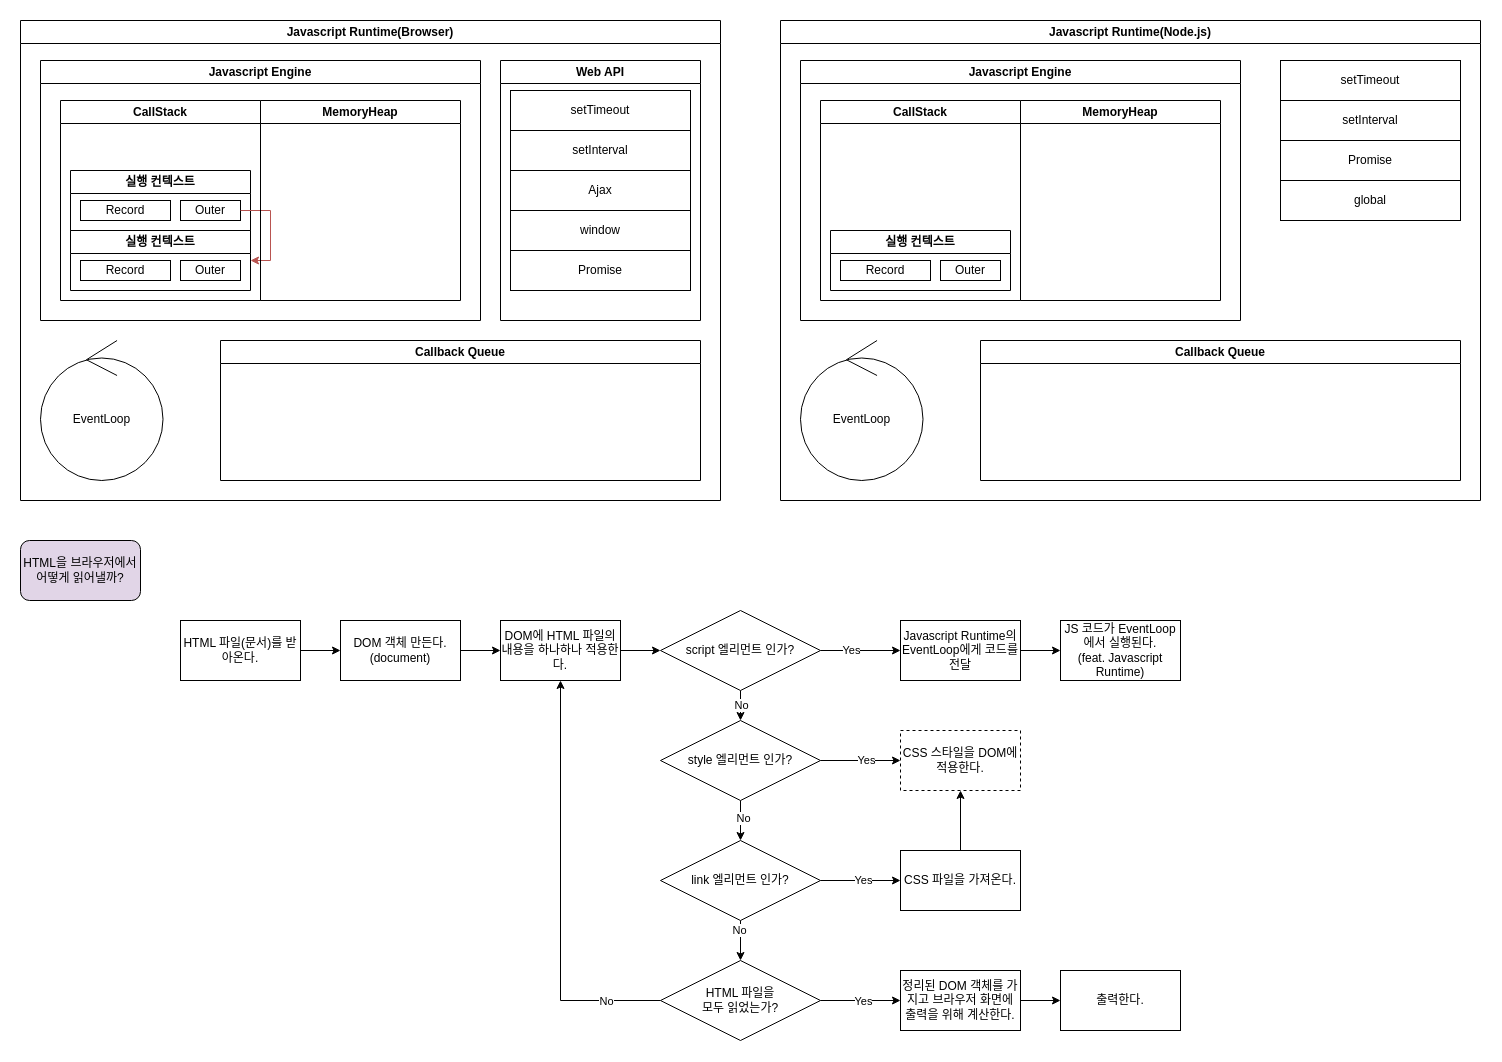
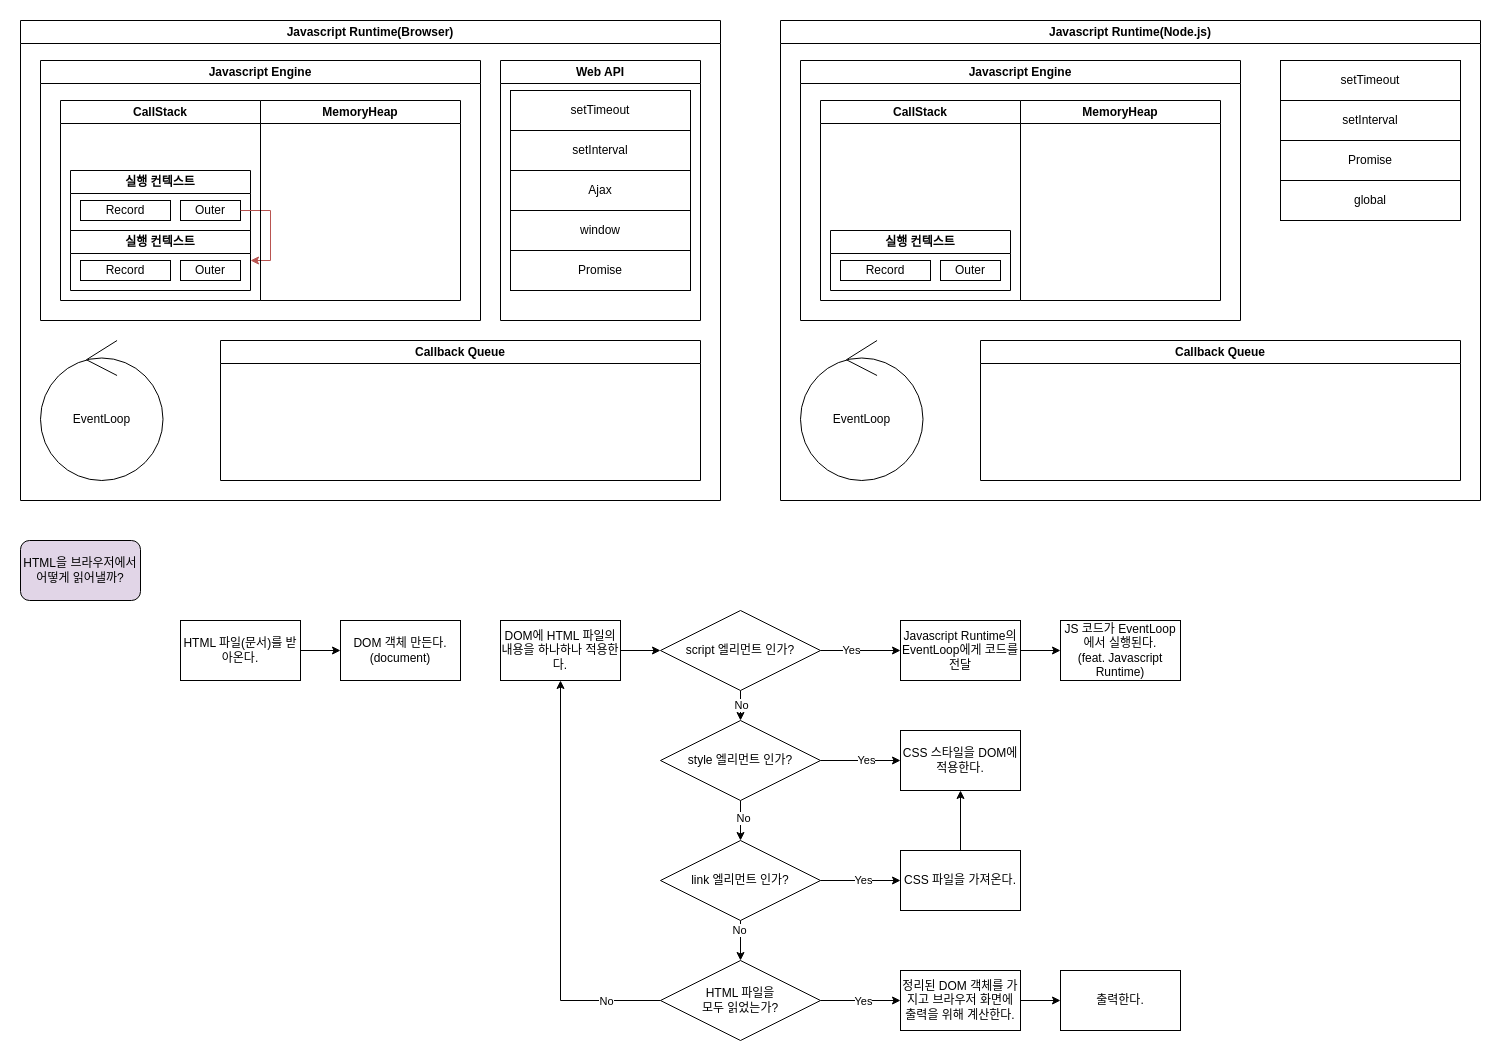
edge "DOM 객체 만든다.(document)" -> "DOM에 HTML 파일의 내용을 하나하나 적용한다.": removed
node "CSS 스타일을 DOM에 적용한다.": style dashed -> solid
